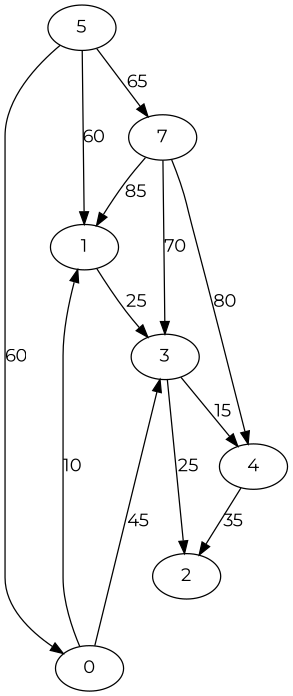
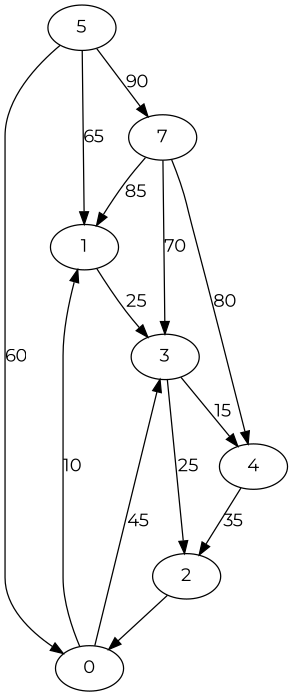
edge "5" -> "7": label "65" -> "90"
edge "5" -> "1": label "60" -> "65"
edge "2" -> "0": added
